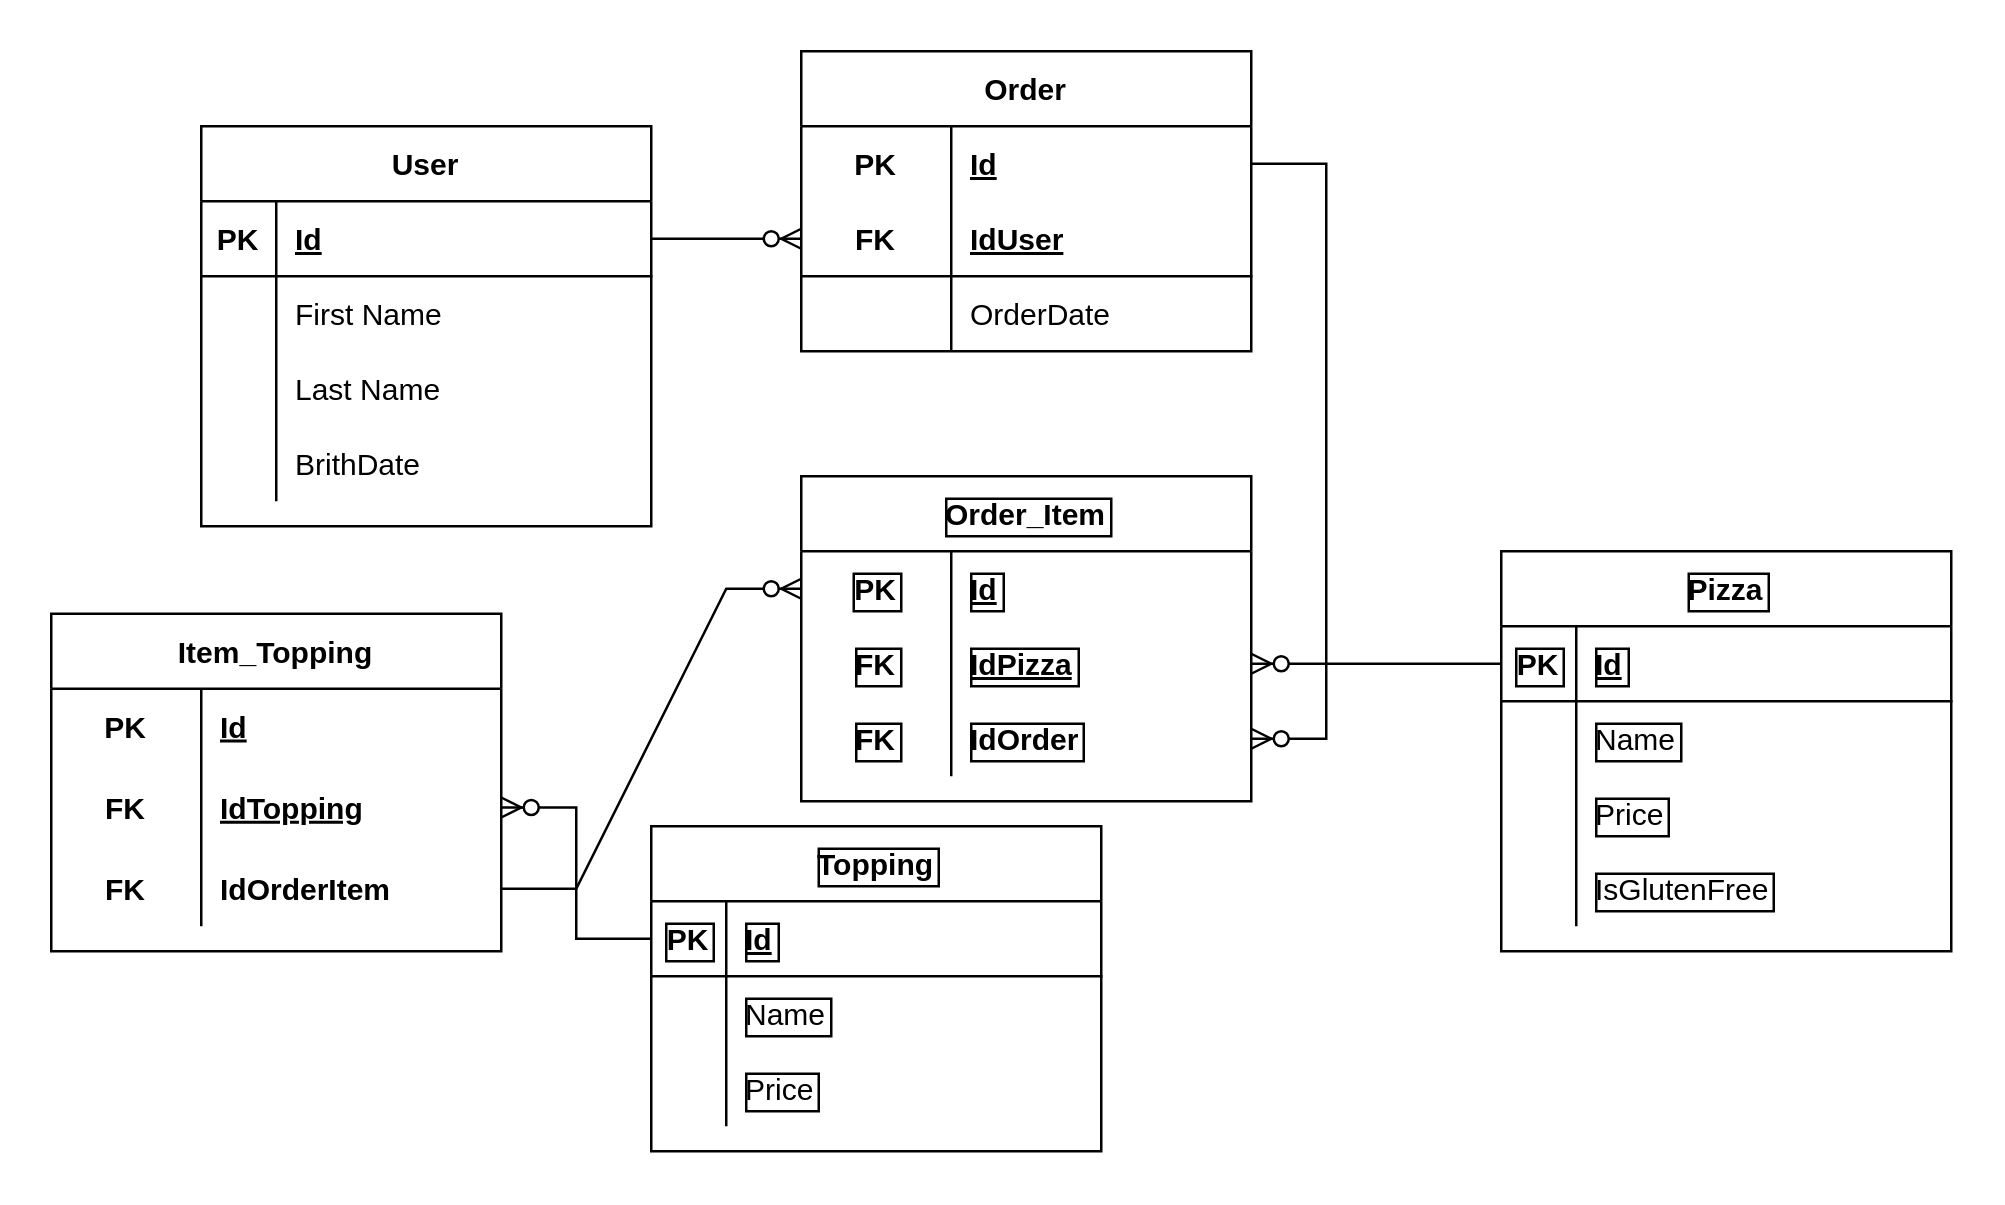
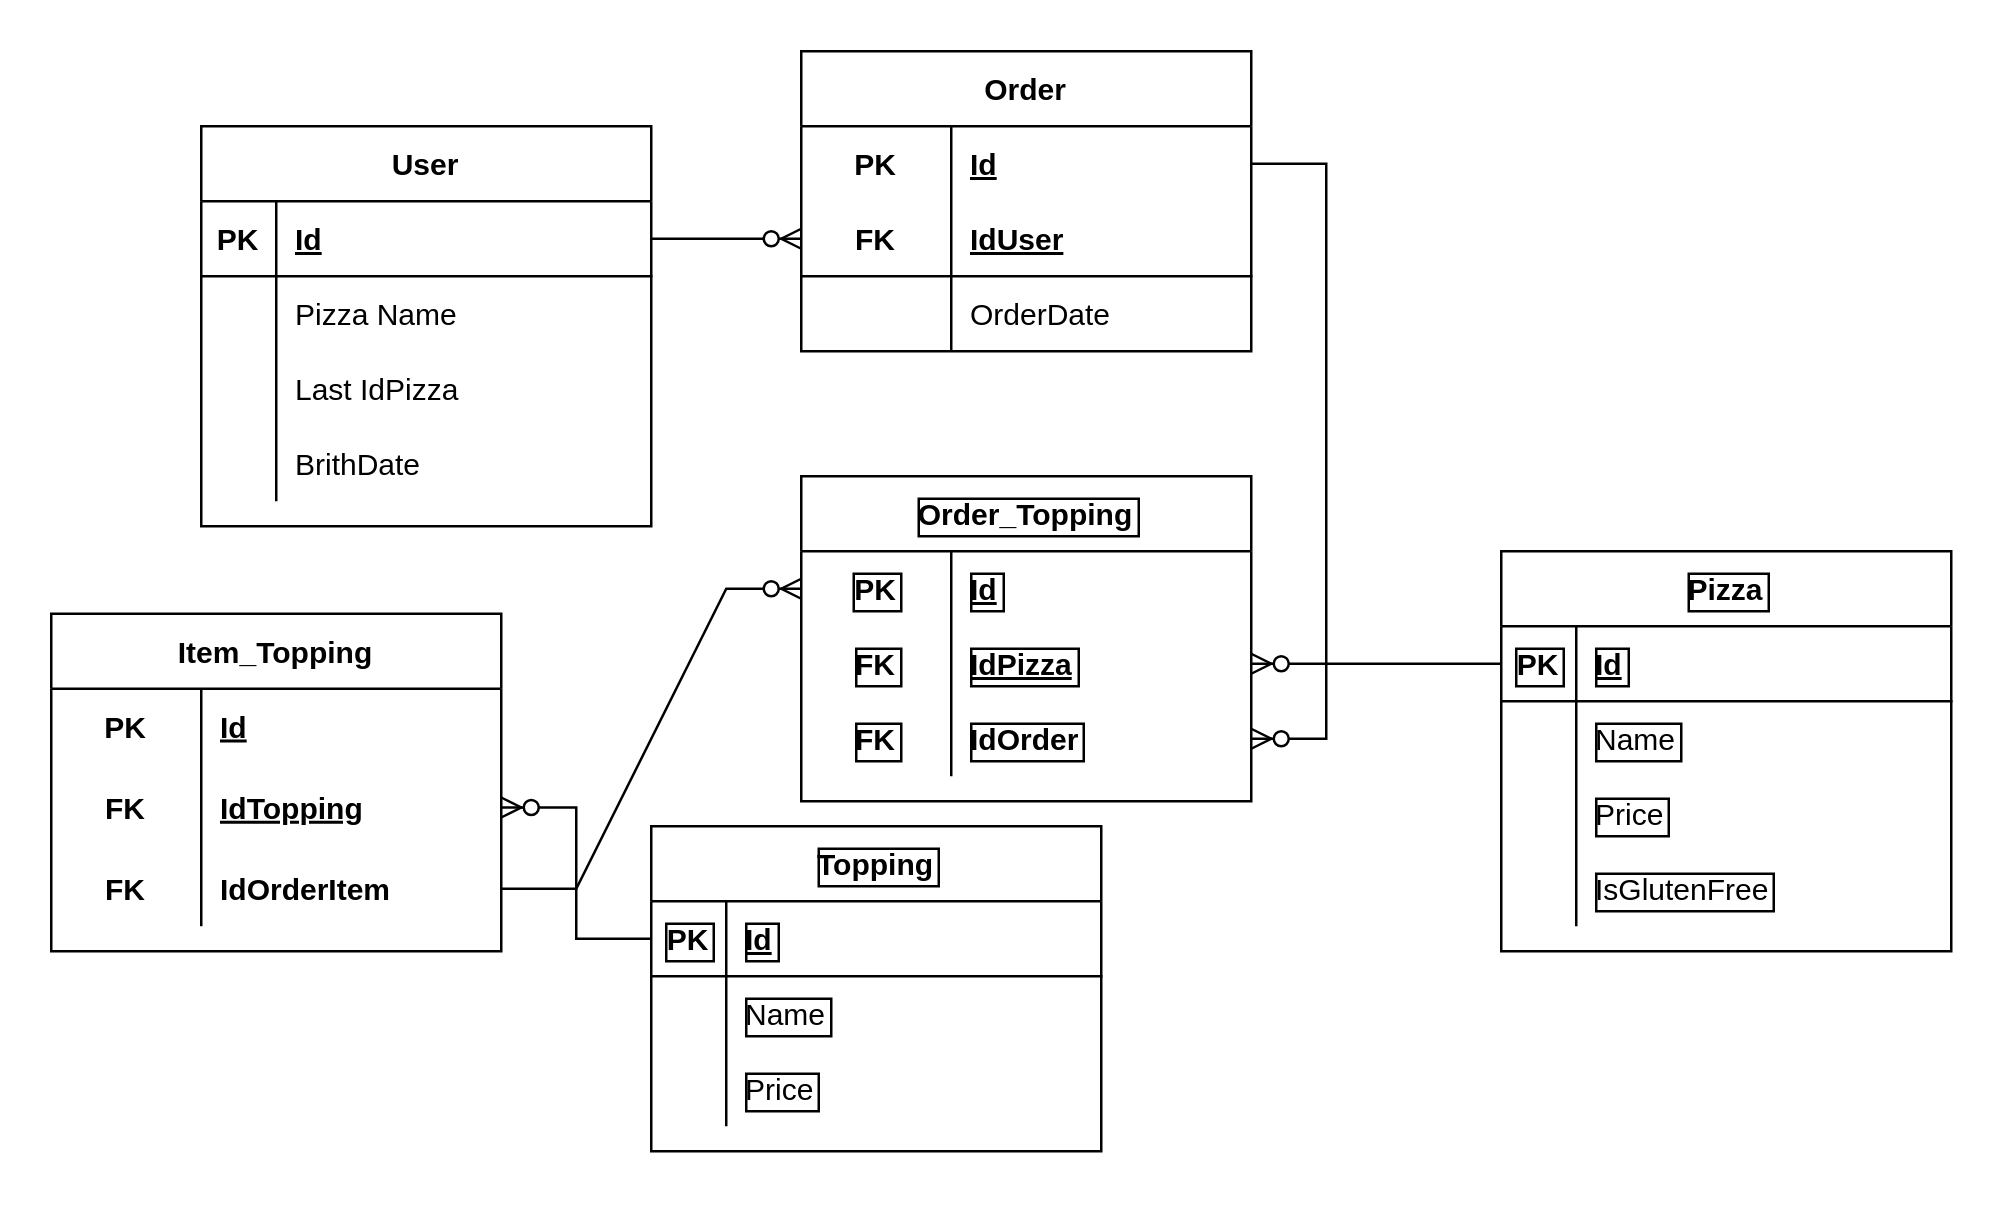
node "First Name": label "First Name" -> "Pizza Name"
node "Last Name": label "Last Name" -> "Last IdPizza"
node "Order_Item": label "Order_Item" -> "Order_Topping"
